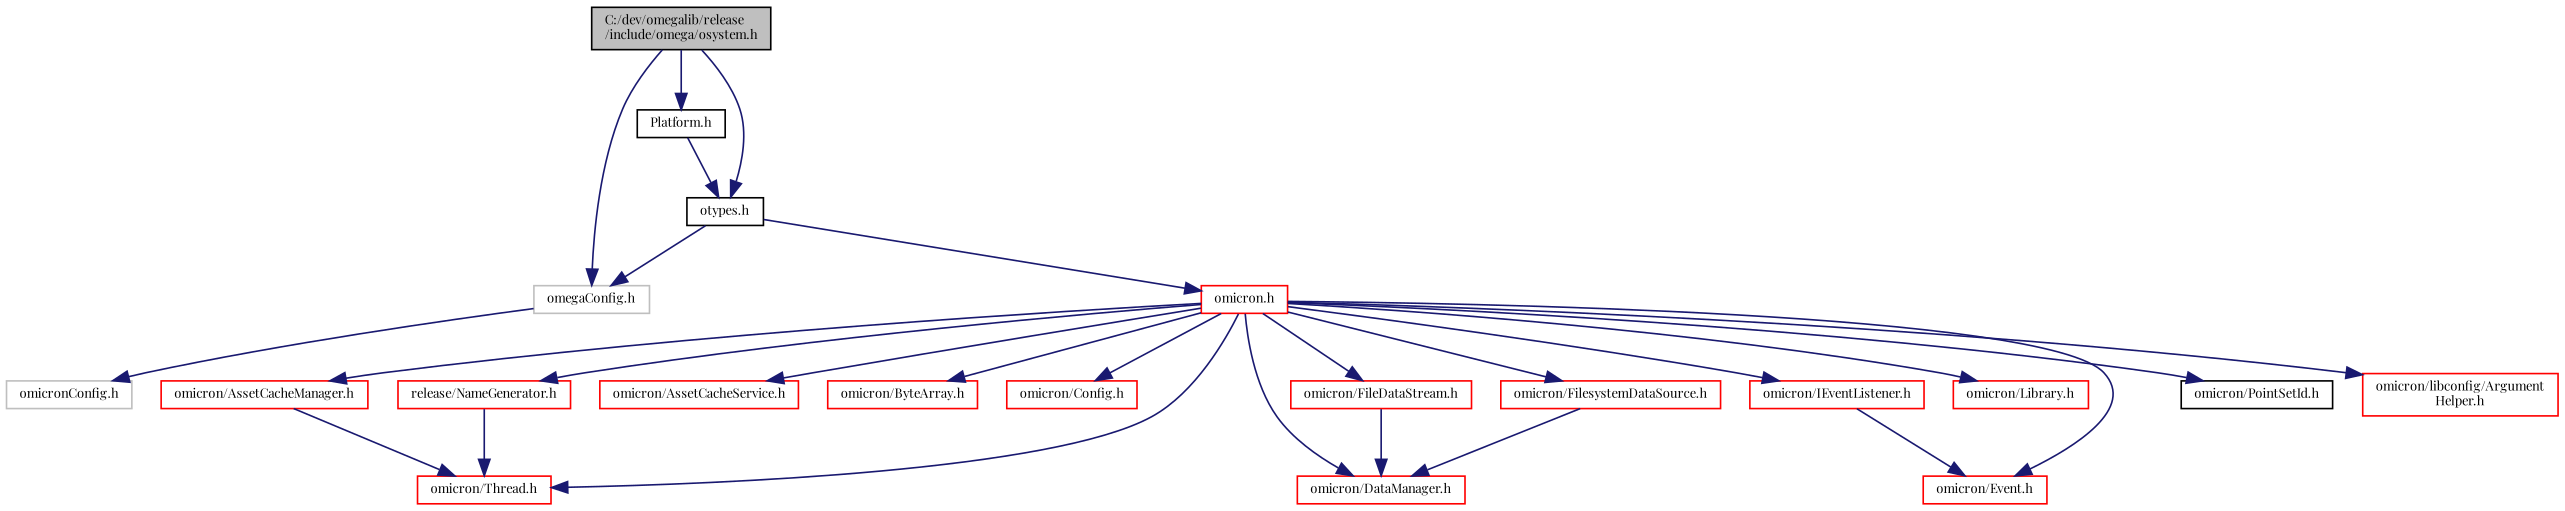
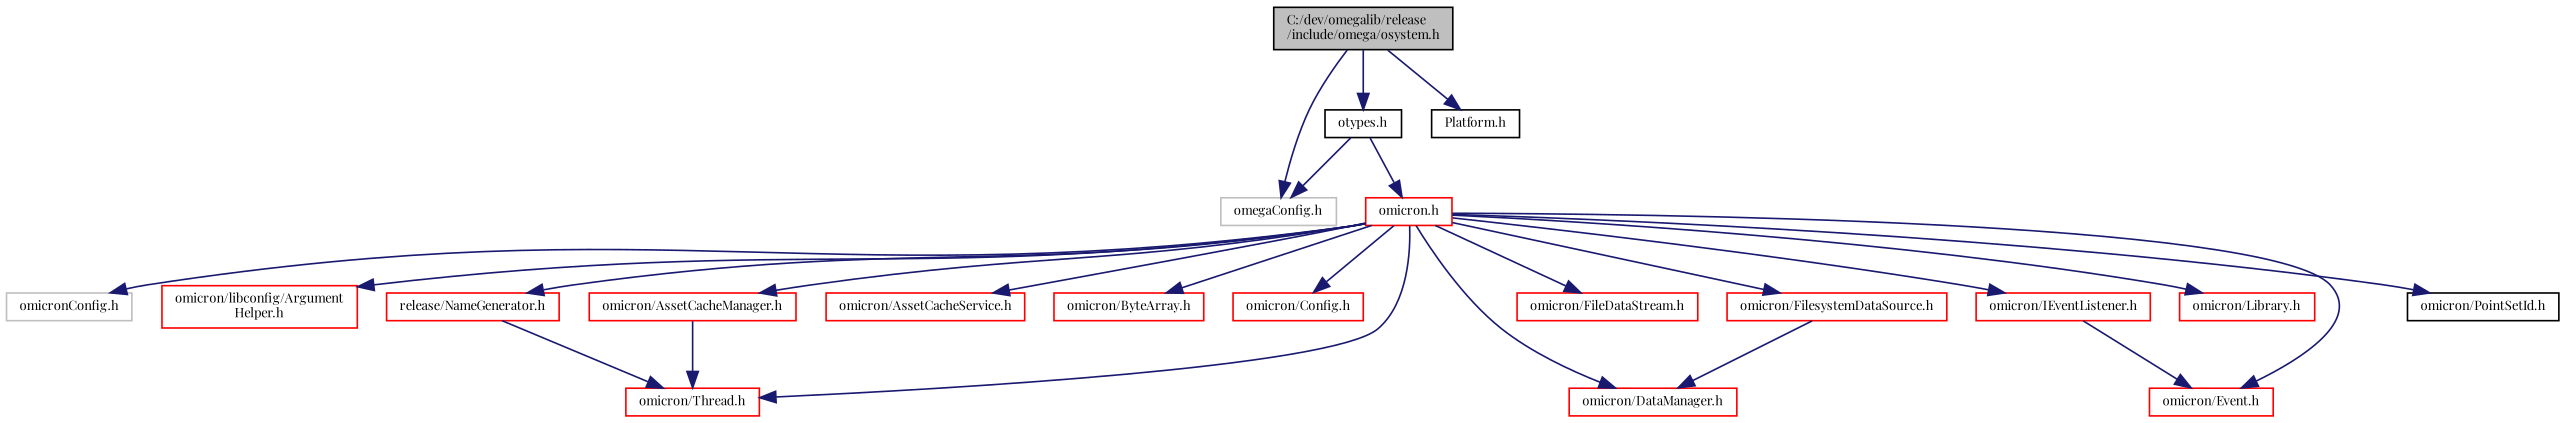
edge "Platform.h" -> "otypes.h": removed
edge "omegaConfig.h" -> "omicronConfig.h": now "omicron.h" -> "omicronConfig.h"
edge "omicron/FileDataStream.h" -> "omicron/DataManager.h": removed
